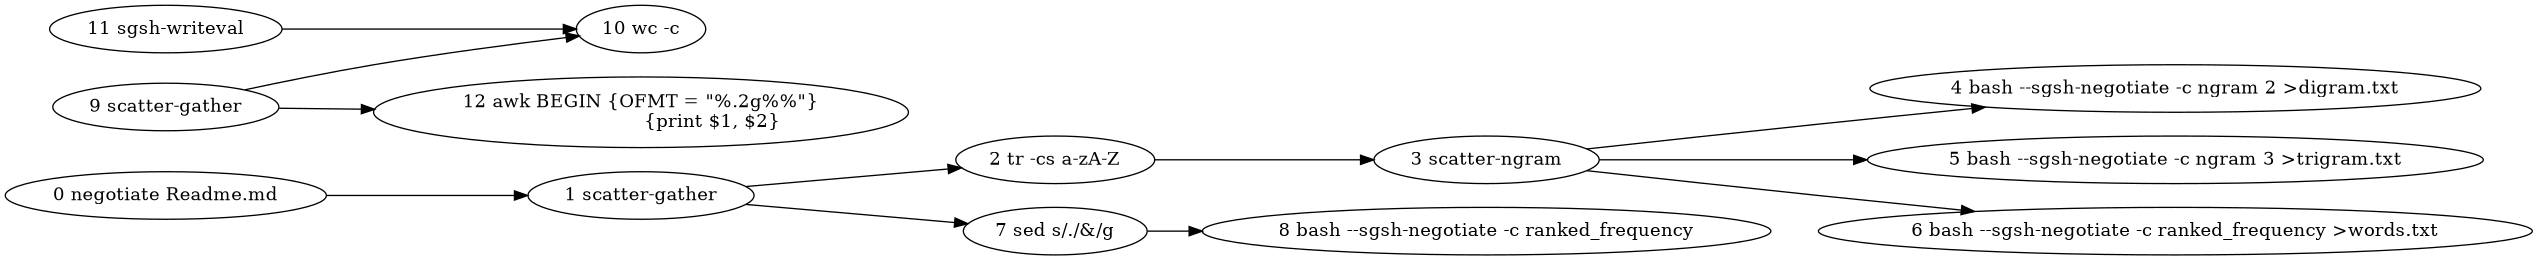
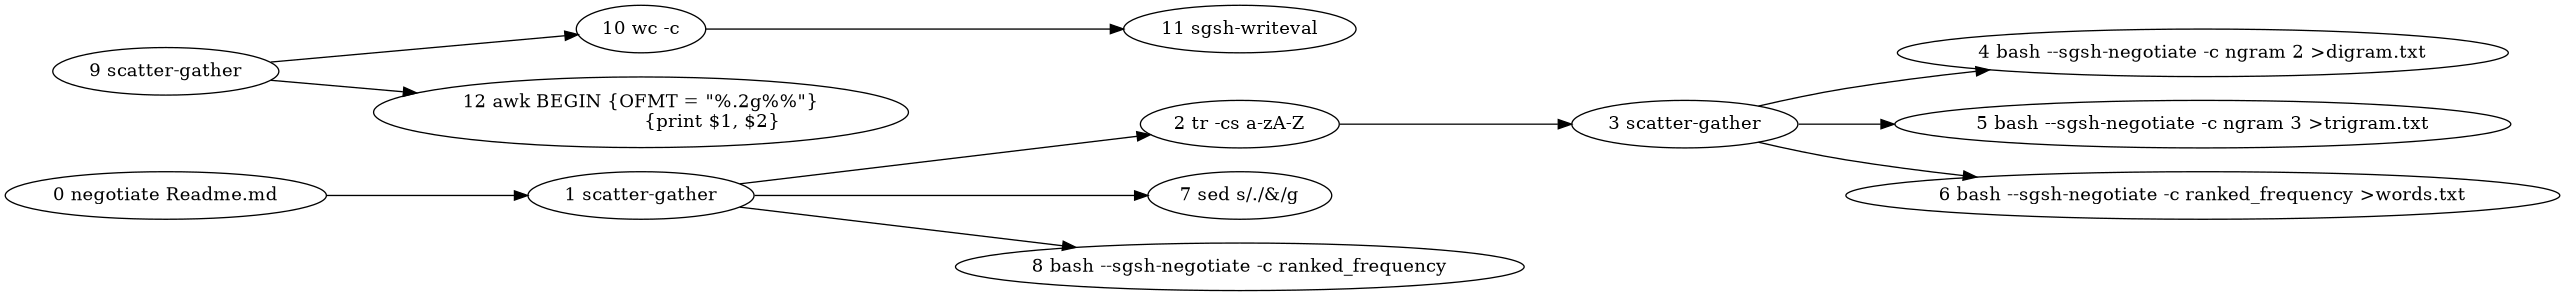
edge "11 sgsh-writeval" -> "10 wc -c": reversed
node "3 scatter-ngram": label "3 scatter-ngram" -> "3 scatter-gather"
edge "7 sed s/./&/g" -> "8 bash --sgsh-negotiate -c ranked_frequency": now "1 scatter-gather" -> "8 bash --sgsh-negotiate -c ranked_frequency"
